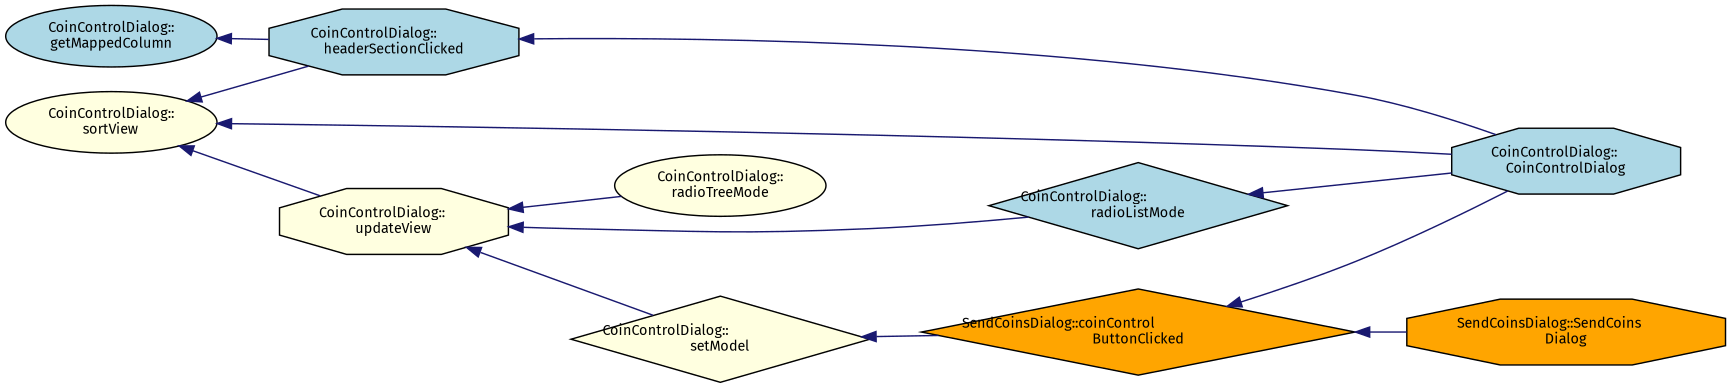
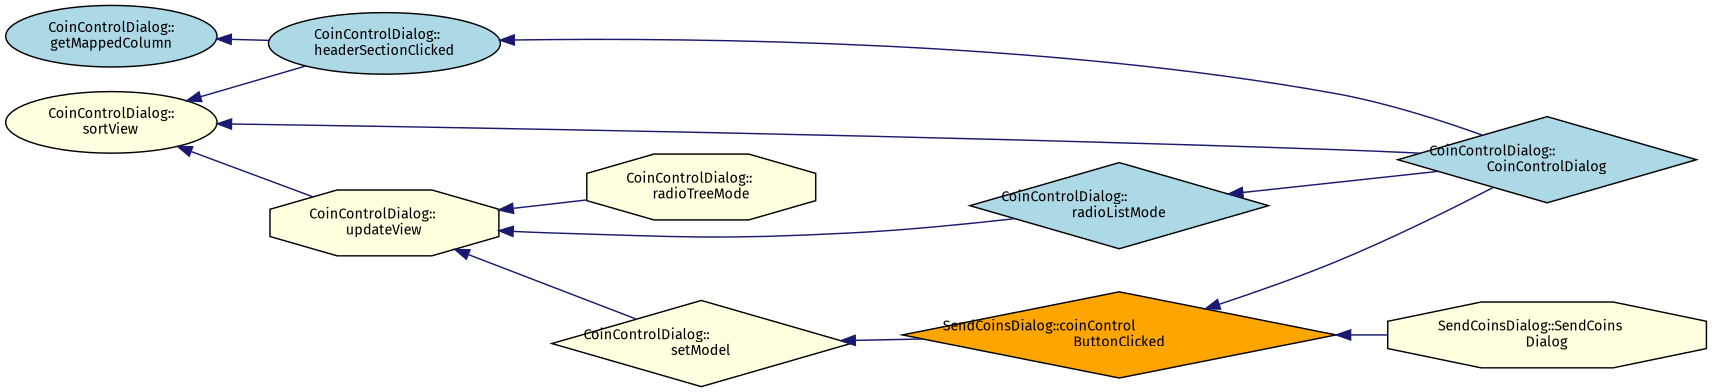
node "CoinControlDialog:: headerSectionClicked": shape octagon -> ellipse
node "CoinControlDialog:: CoinControlDialog": shape octagon -> diamond
node "CoinControlDialog:: radioTreeMode": shape ellipse -> octagon
node "SendCoinsDialog::SendCoins Dialog": fillcolor orange -> lightyellow
